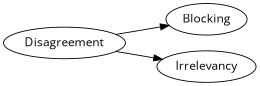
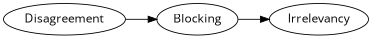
edge "Disagreement" -> "Irrelevancy": now "Blocking" -> "Irrelevancy"
